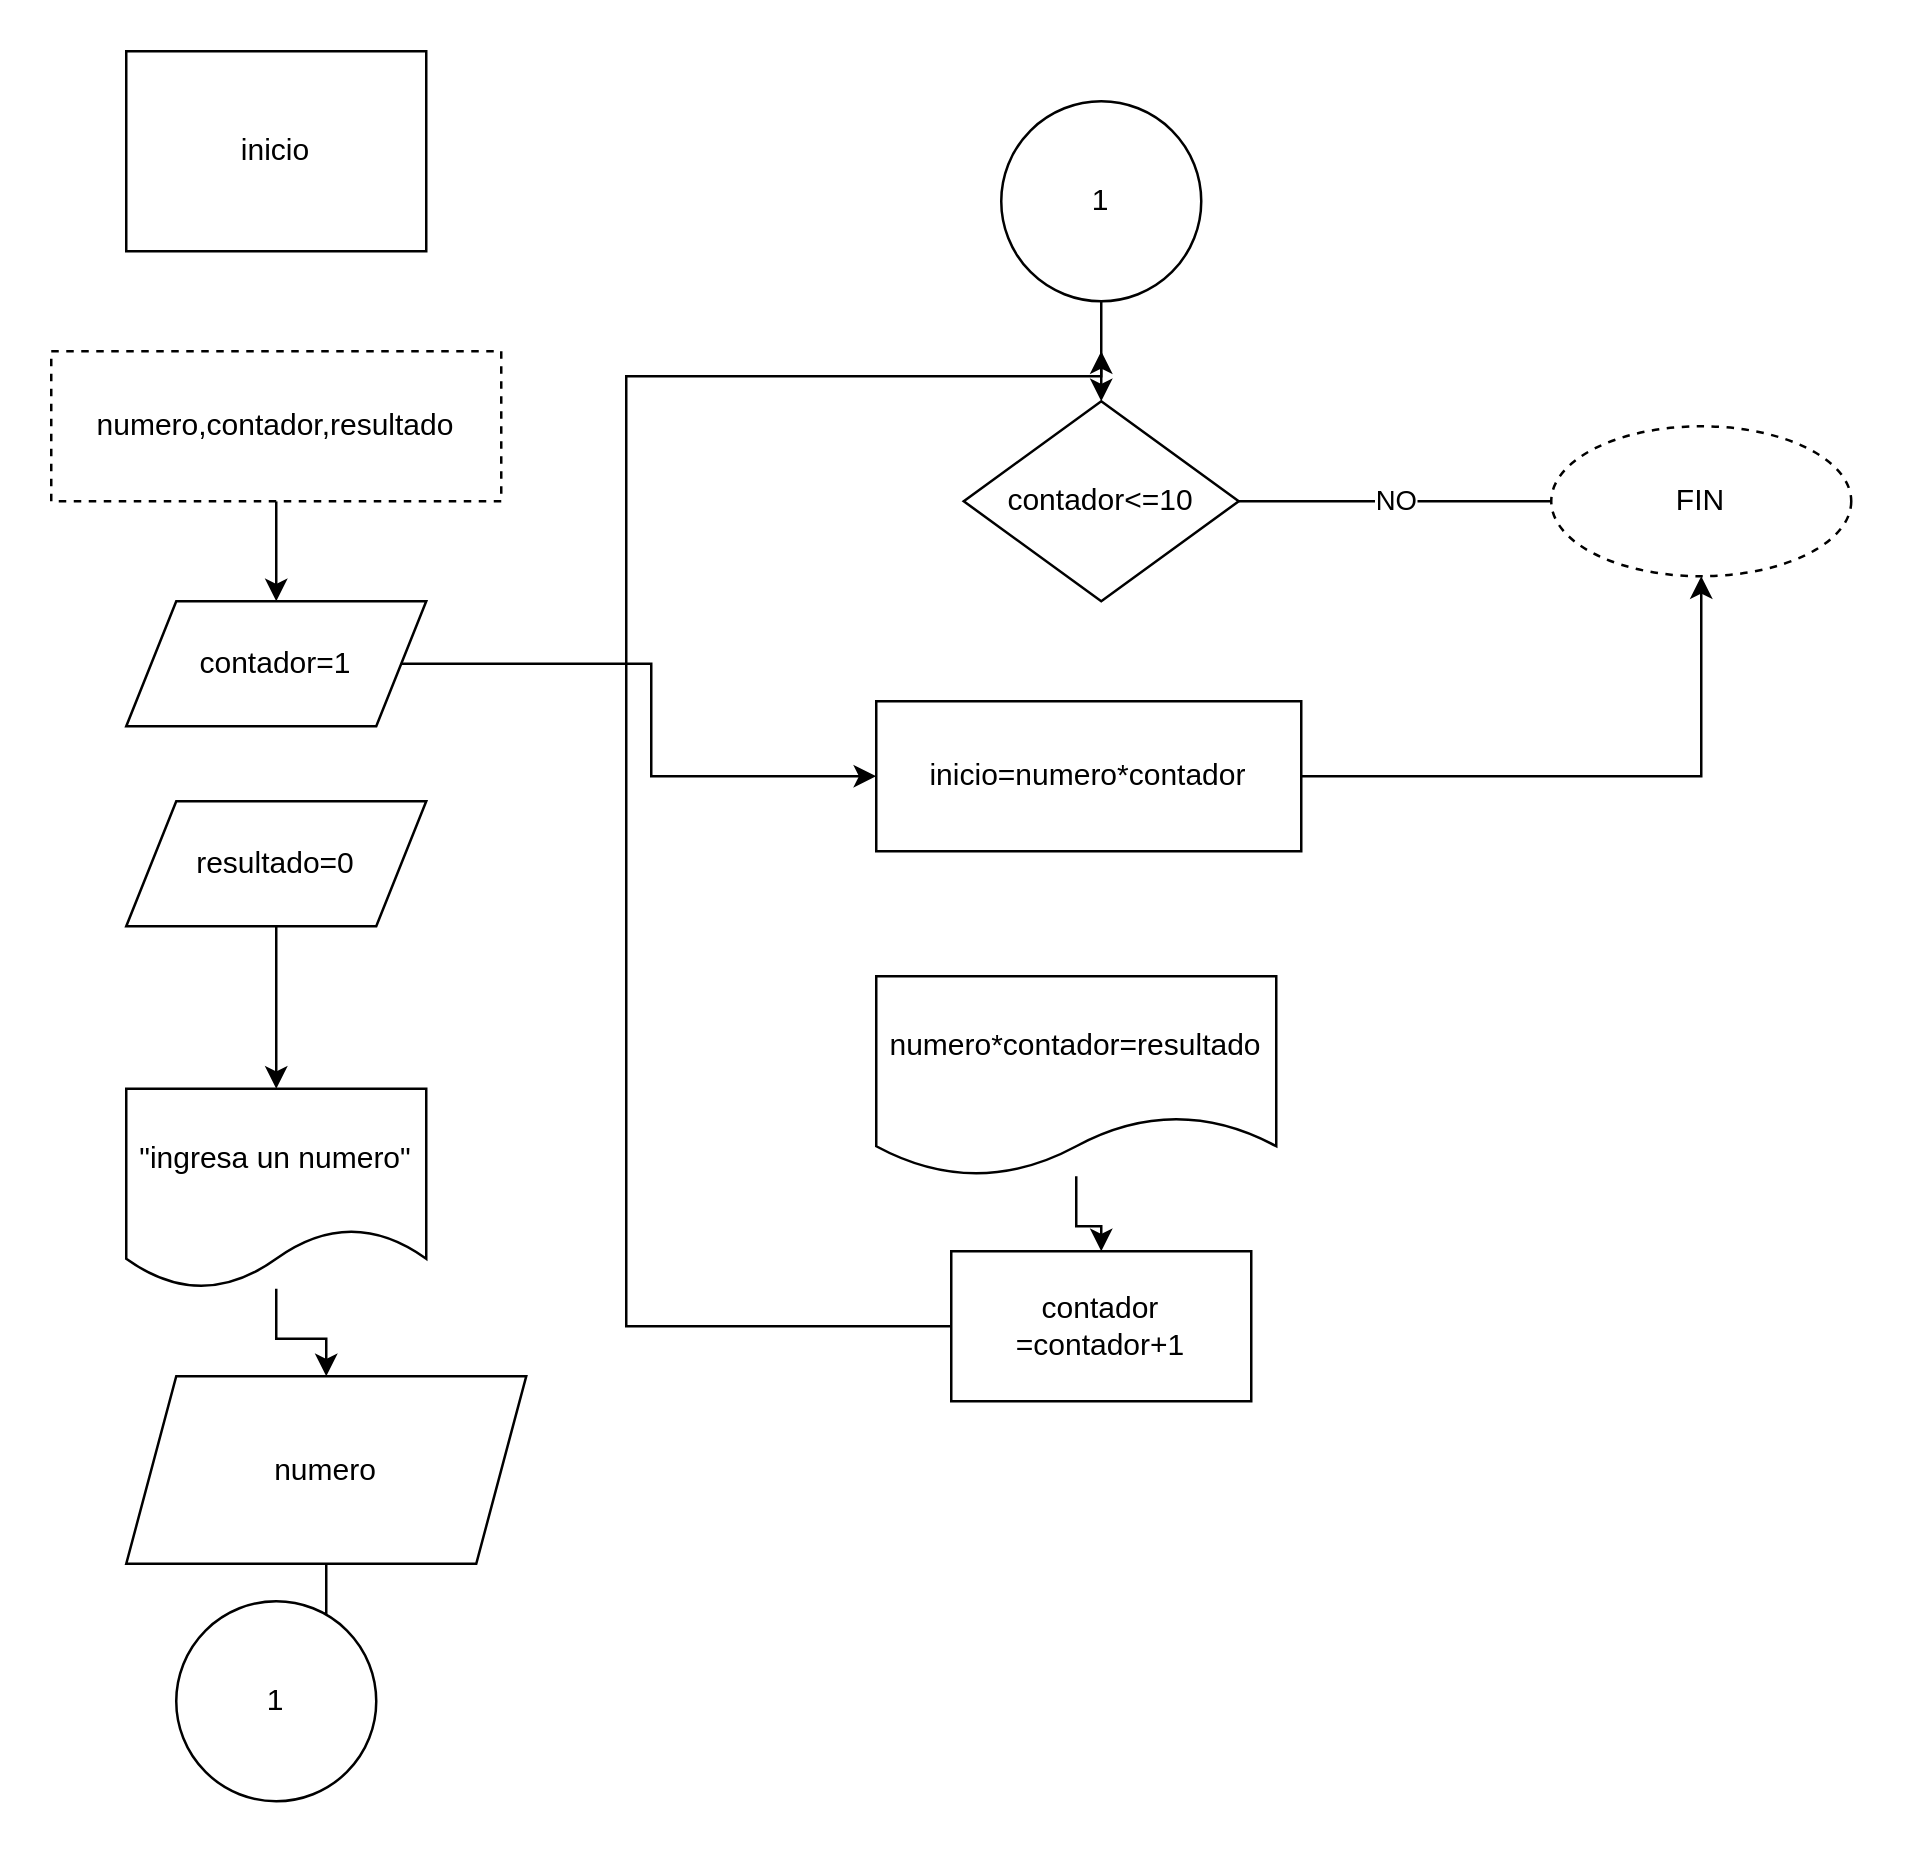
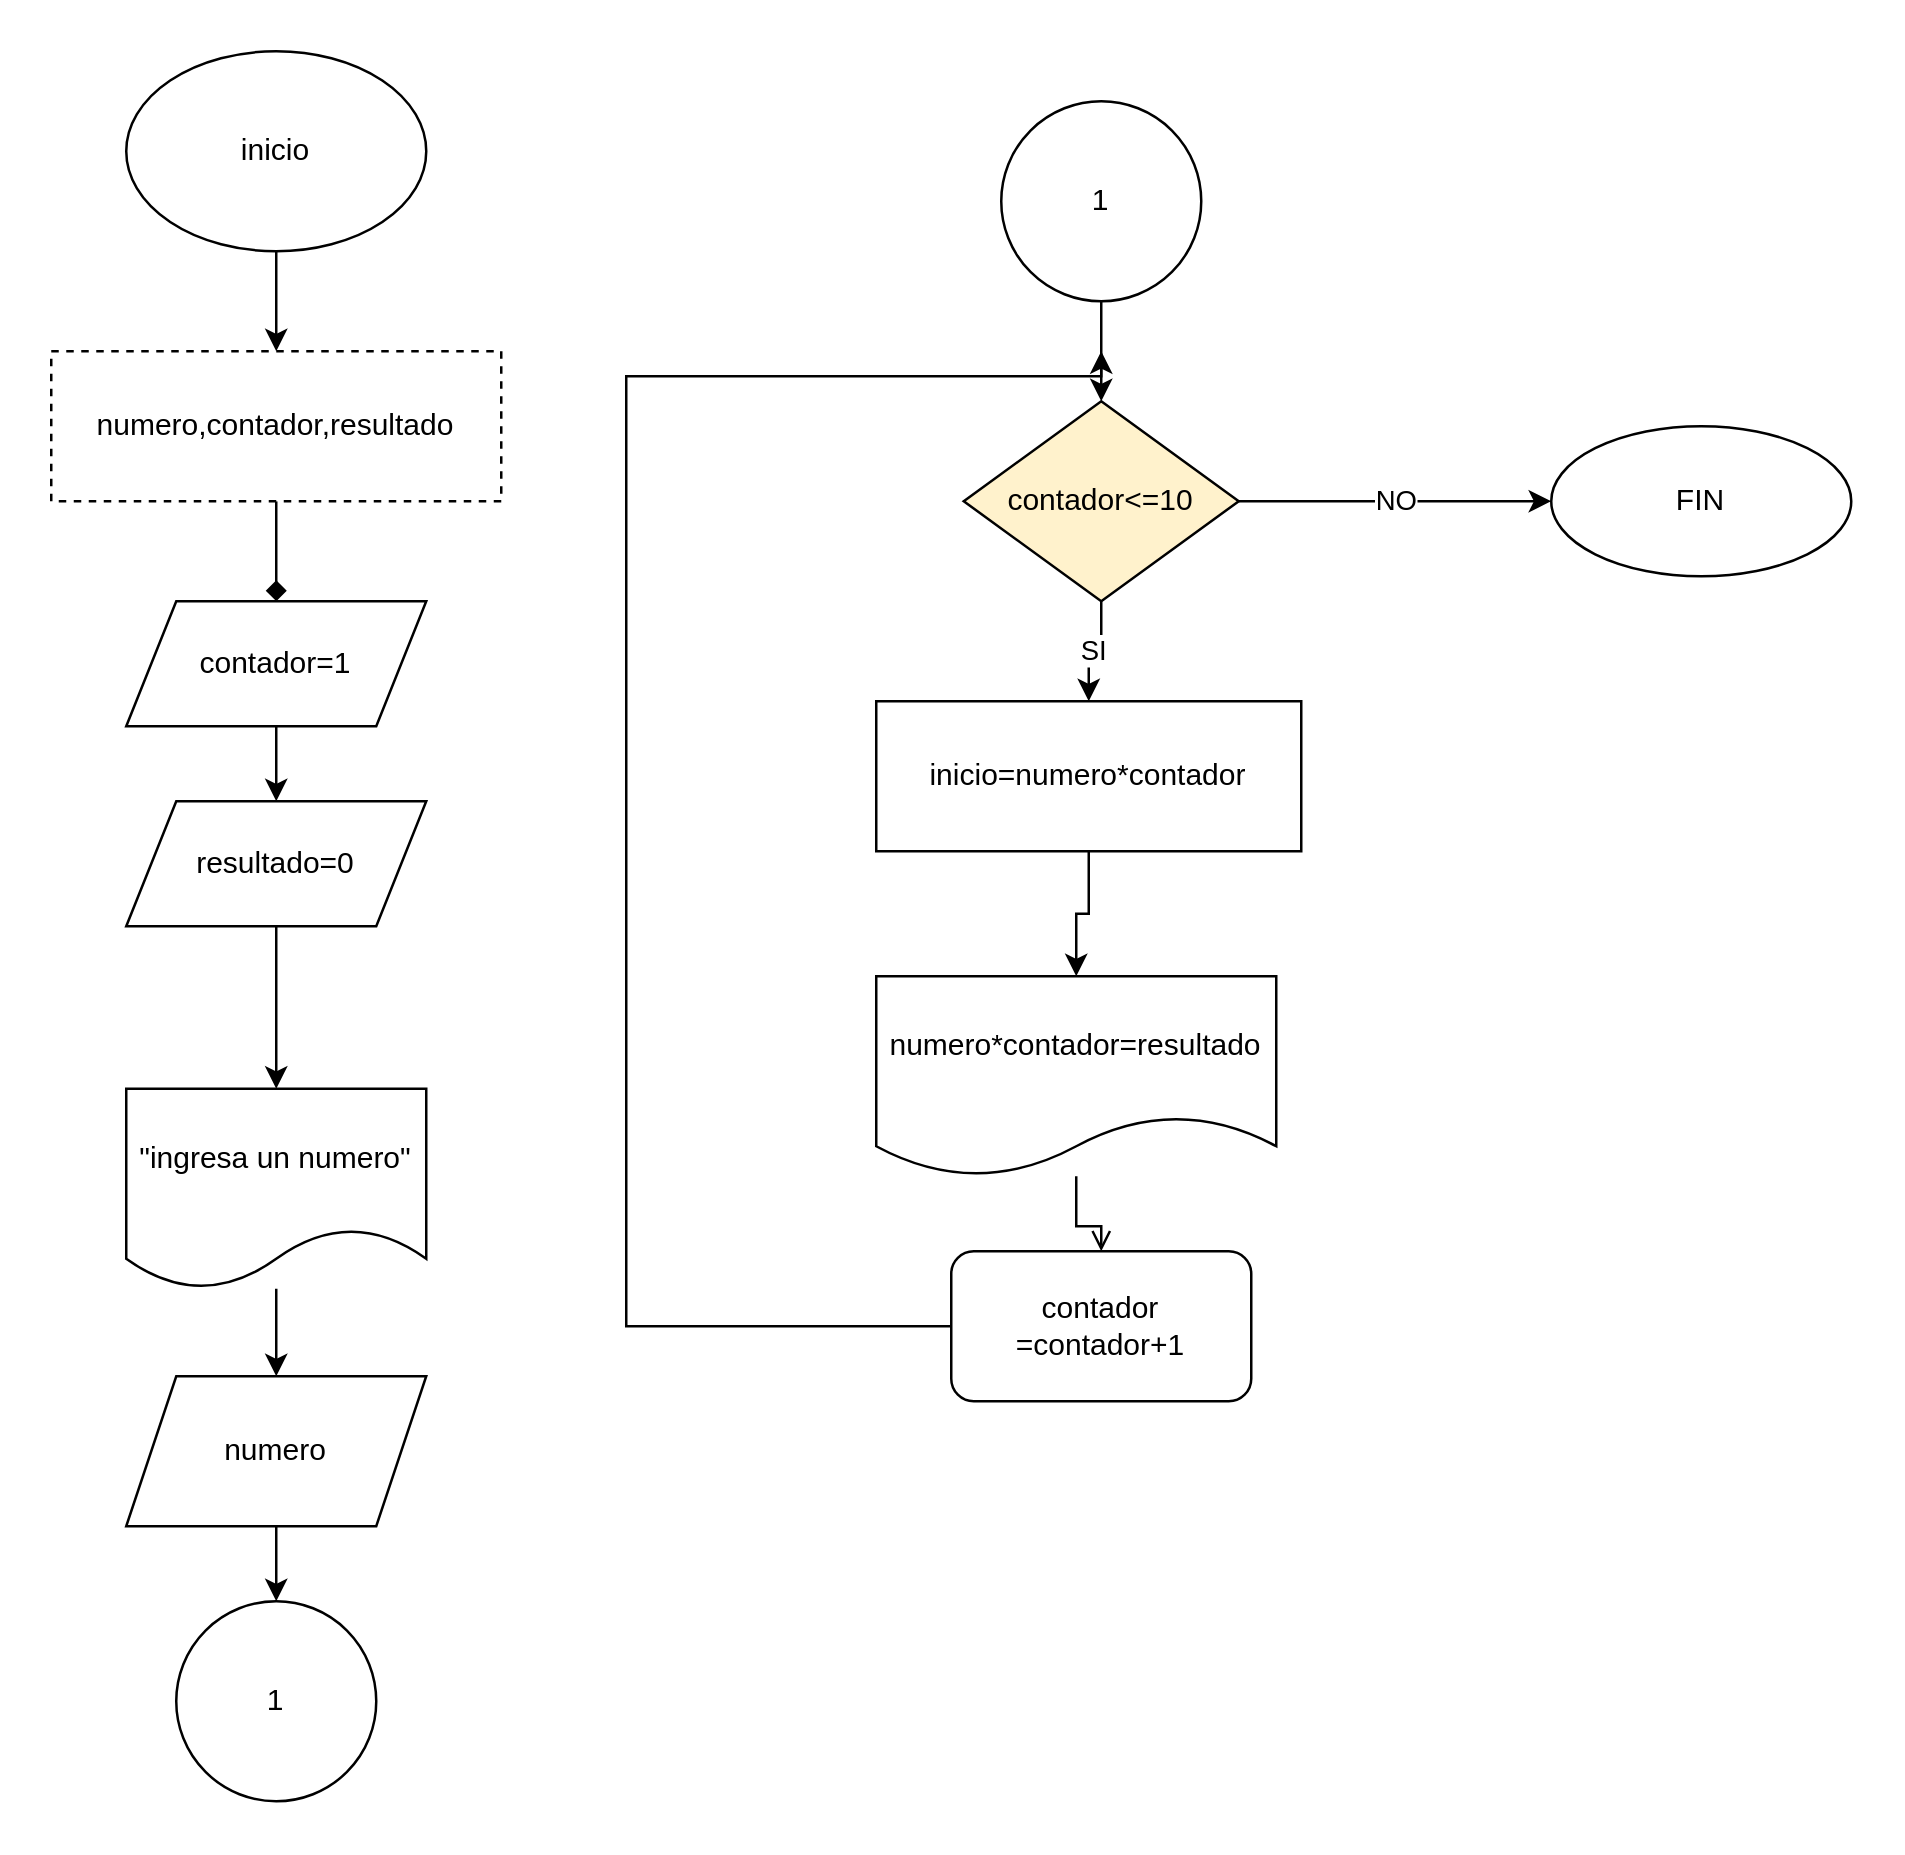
node "inicio": shape rectangle -> ellipse
edge "inicio" -> "numero,contador,resultado": added
node "contador<=10": fillcolor #ffffff -> #fff2cc
edge "contador<=10" -- "FIN": arrowhead none -> classic
node "FIN": style dashed -> solid
edge "numero,contador,resultado" -> "contador=1": arrowhead classic -> diamond
edge "contador<=10" -> "inicio=numero*contador": added, label "SI"
edge "contador=1" -> "inicio=numero*contador": now "contador=1" -> "resultado=0"
edge "inicio=numero*contador" -> "FIN": now "inicio=numero*contador" -> "numero*contador=resultado"
edge "numero*contador=resultado" -> "contador =contador+1": arrowhead classic -> open
node "contador =contador+1": shape rectangle -> rounded rectangle
node "numero": size 400x188 -> 300x150
